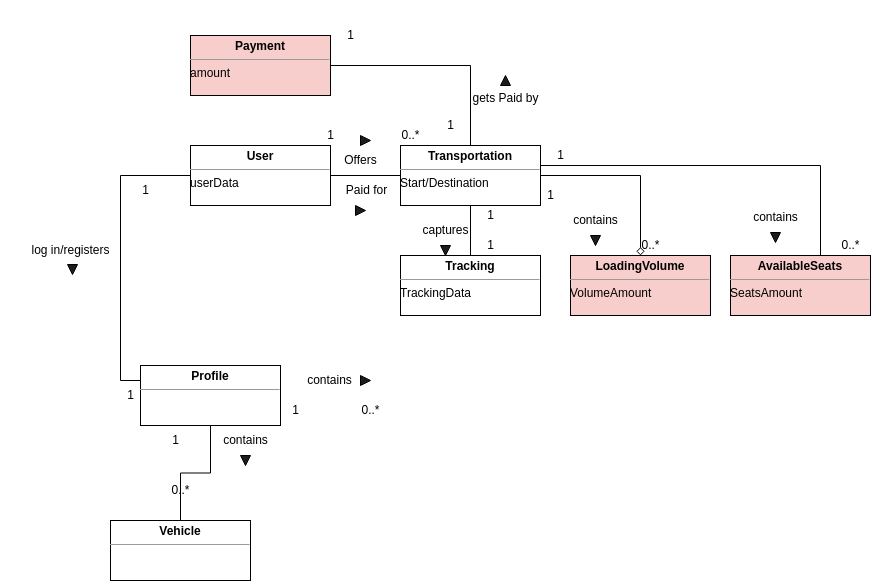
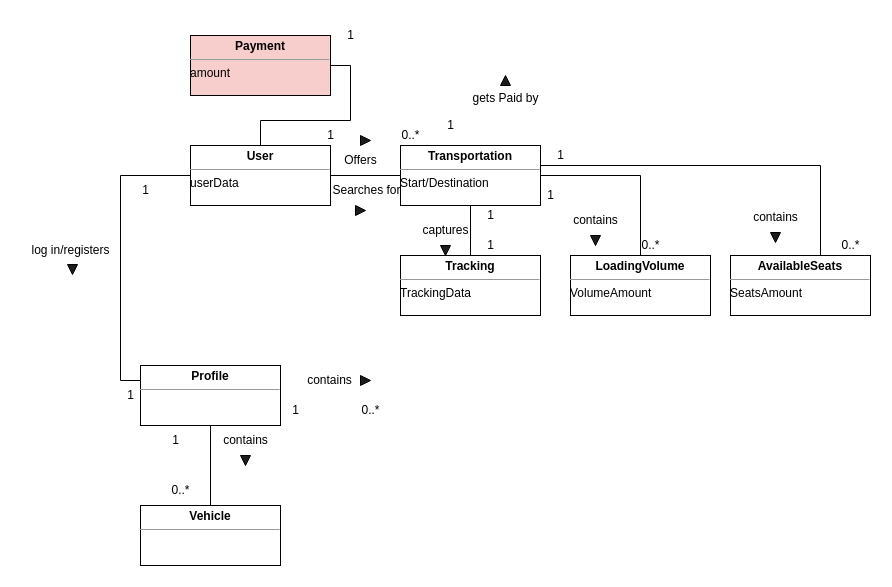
edge "Payment amount" -- "Transportation Start/Destination": now "Payment amount" -- "User userData"
node "Paid for": label "Paid for" -> "Searches for"
edge "Transportation Start/Destination" -> "LoadingVolume VolumeAmount": arrowhead diamond -> none
node "LoadingVolume VolumeAmount": fillcolor #f8cecc -> #ffffff
node "AvailableSeats SeatsAmount": fillcolor #f8cecc -> #ffffff
node "Vehicle": moved (181, 551) -> (211, 536)
